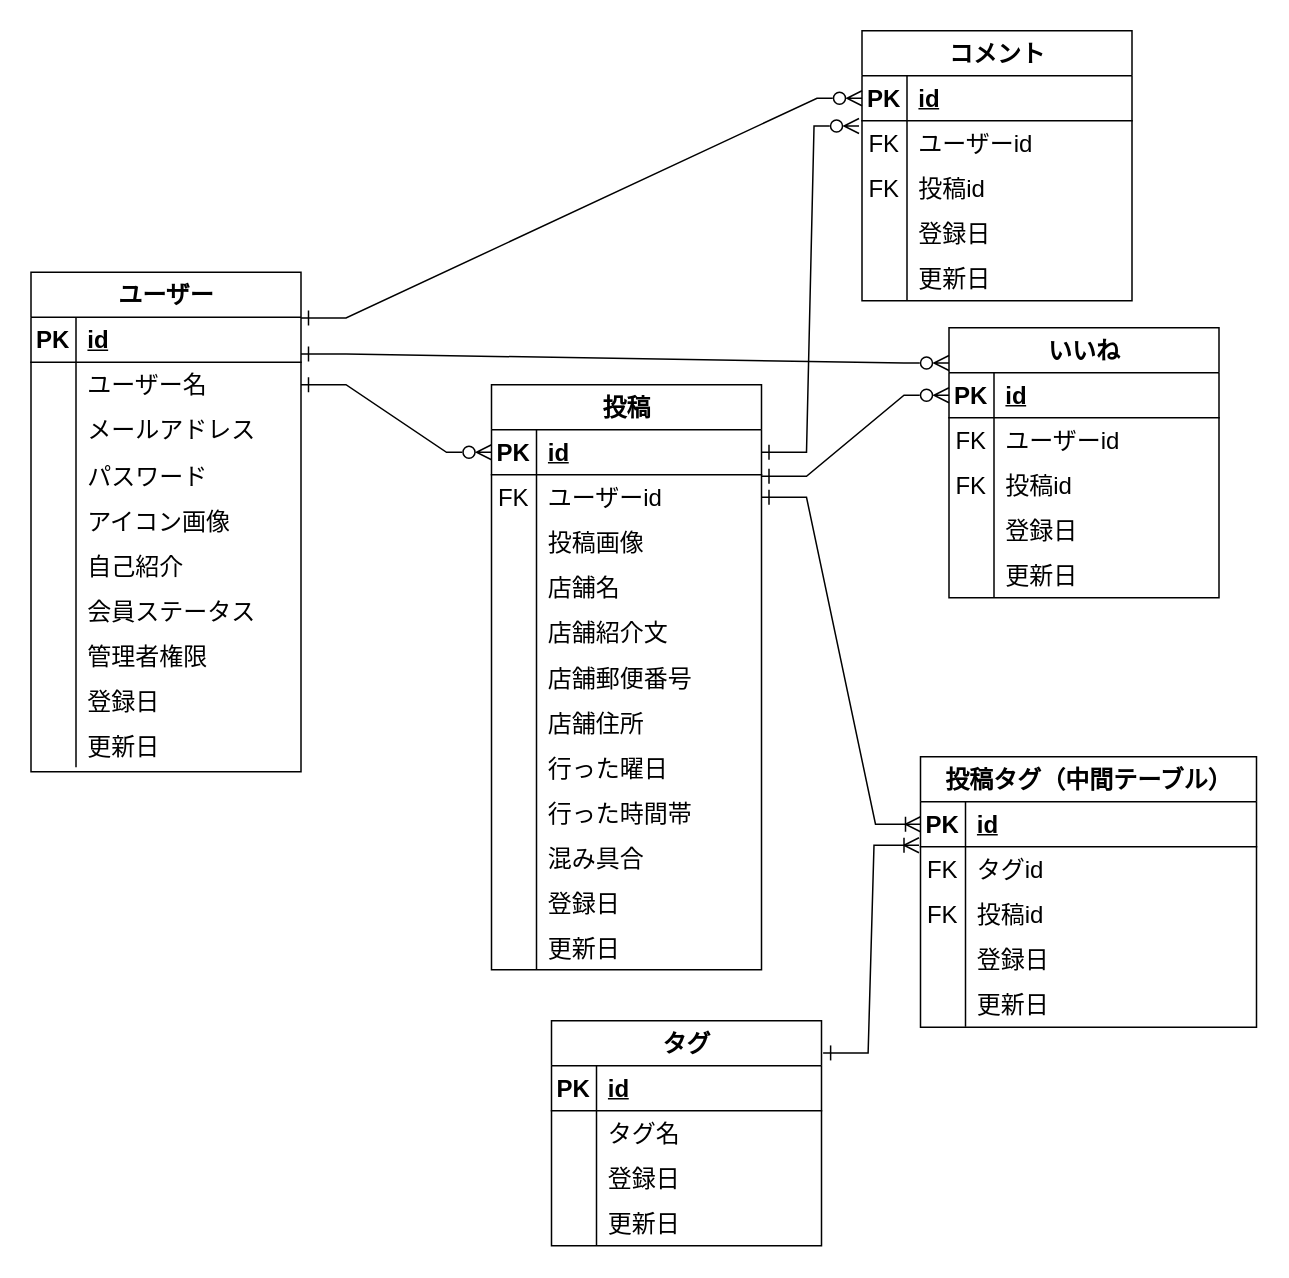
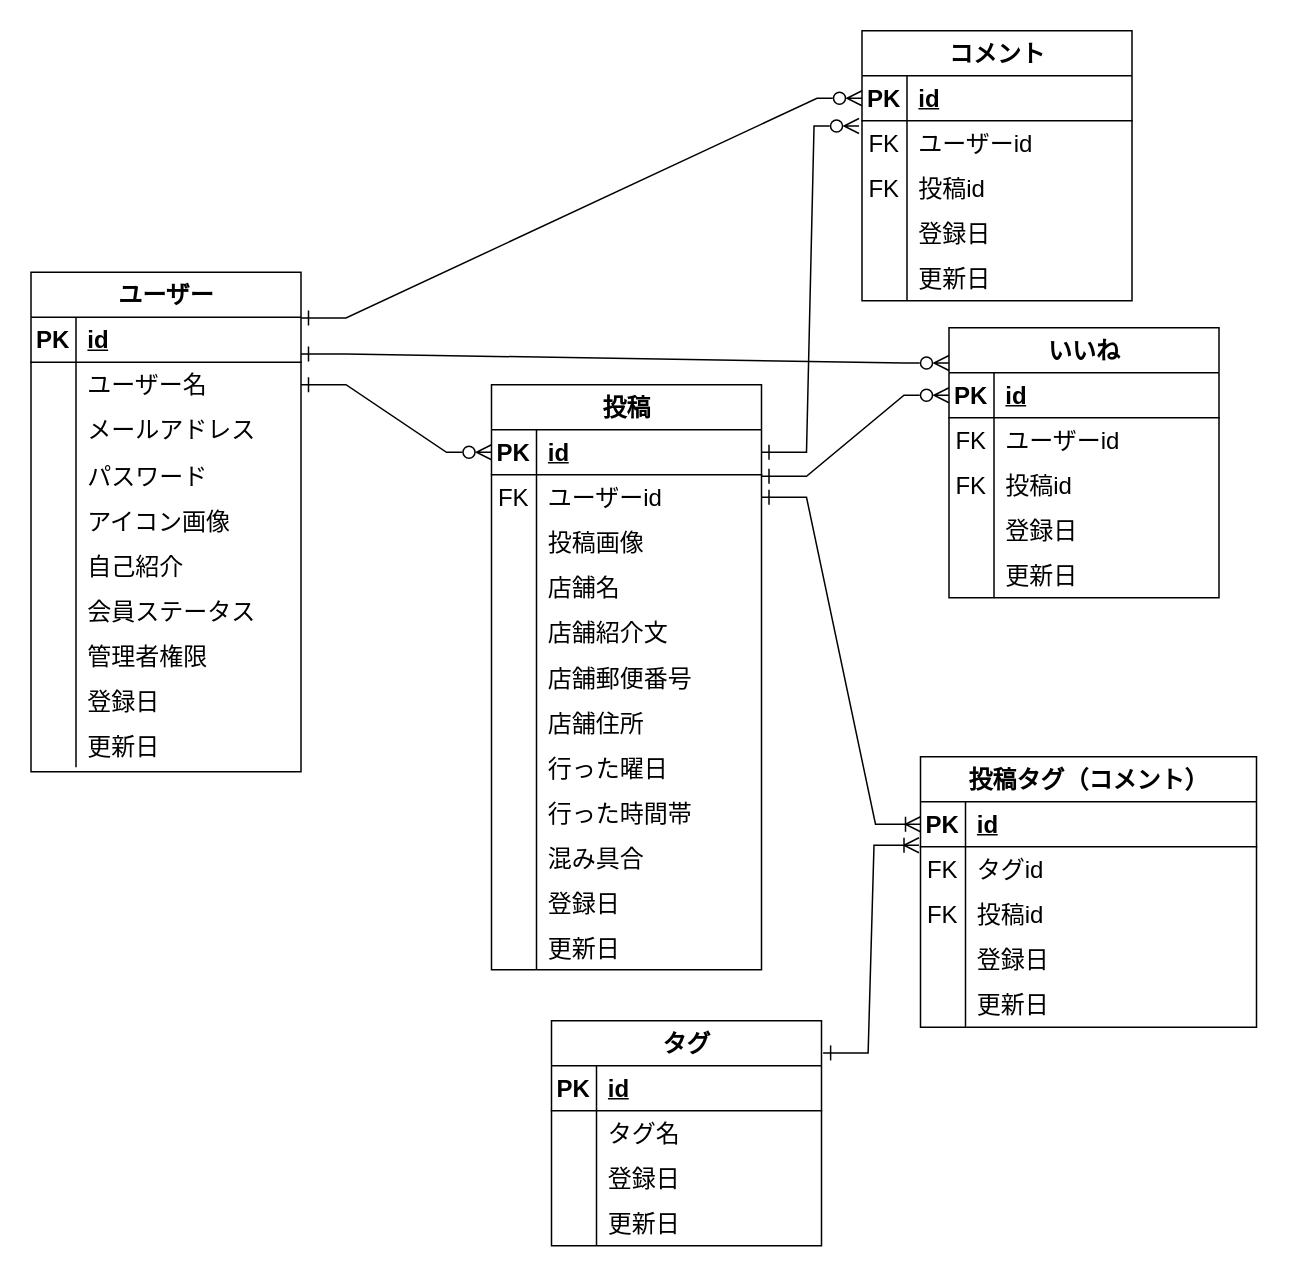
node "投稿タグ（中間テーブル）": label "投稿タグ（中間テーブル）" -> "投稿タグ（コメント）"
